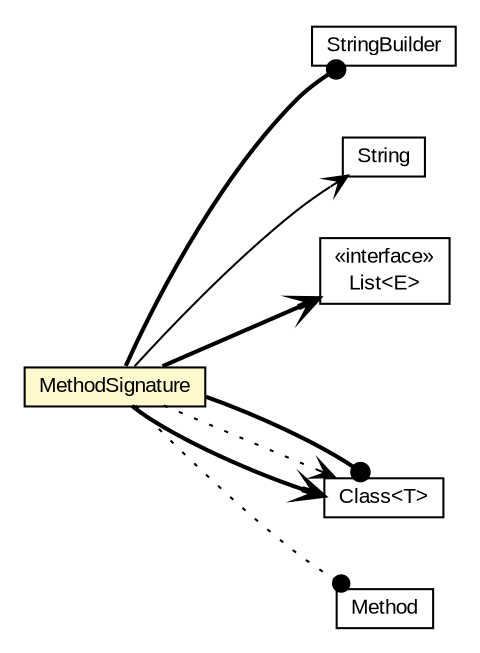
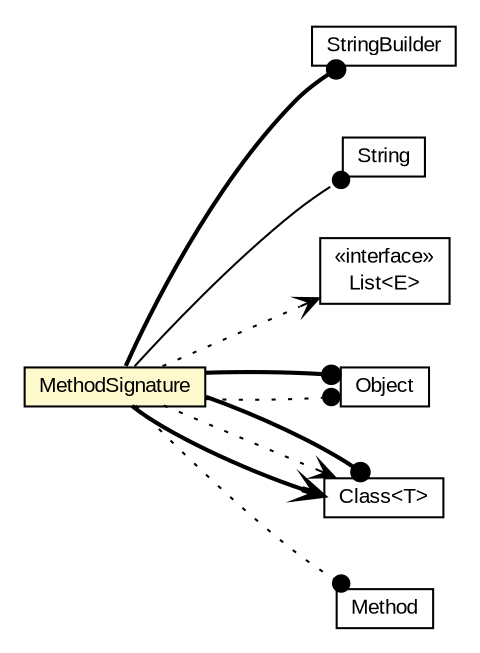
edge "MethodSignature" -> "String": arrowhead vee -> dot
edge "MethodSignature" -> "List<E>": style bold -> dotted
node "Object": added
